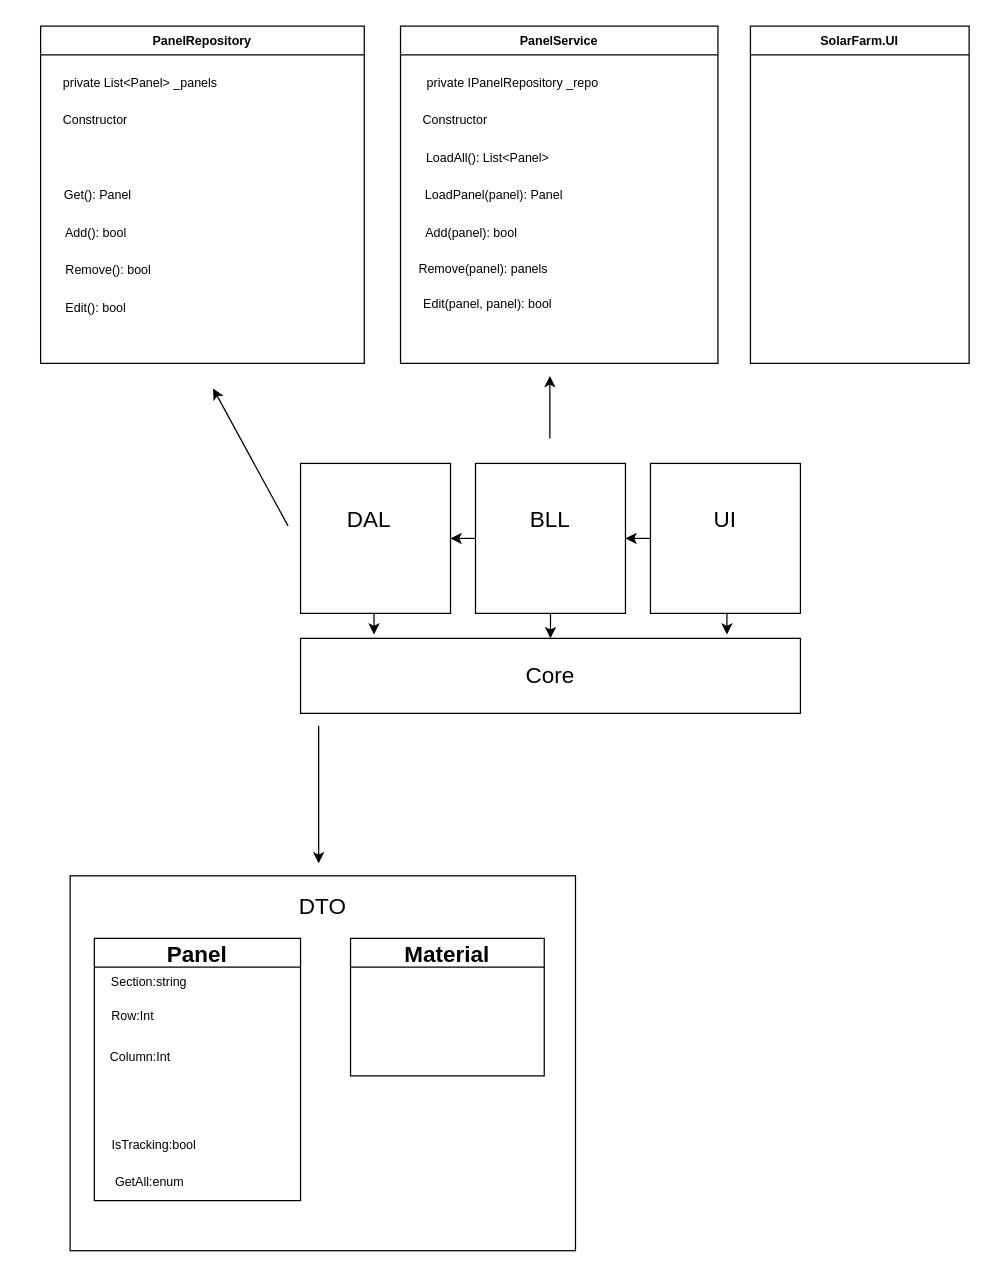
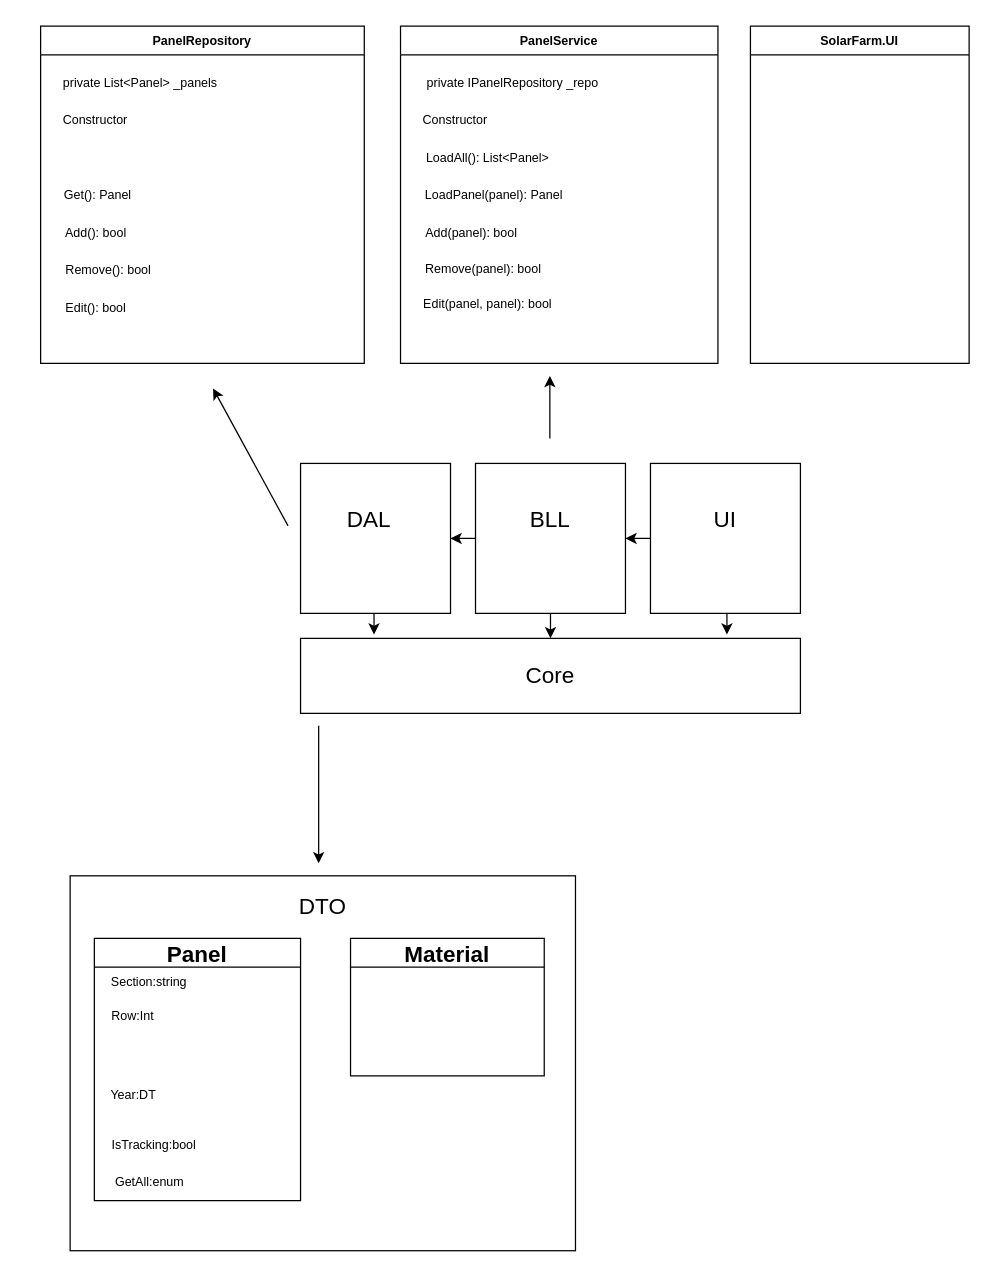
node "Remove(panel): panels": label "Remove(panel): panels" -> "Remove(panel): bool"
node "Column:Int": removed
node "Year:DT": added
